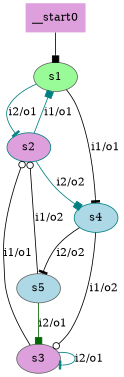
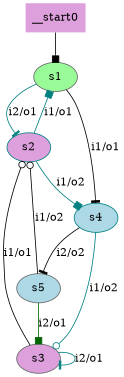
edge "s2" -> "s4": label "i2/o2" -> "i1/o2"
edge "s4" -> "s3": color black -> teal
